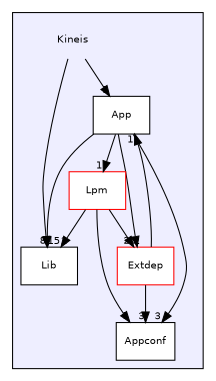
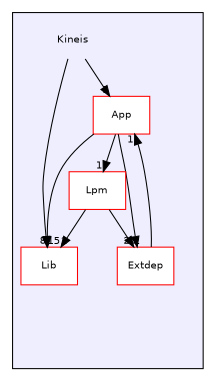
node "App": color black -> red
node "Lib": color black -> red
node "Appconf": removed
